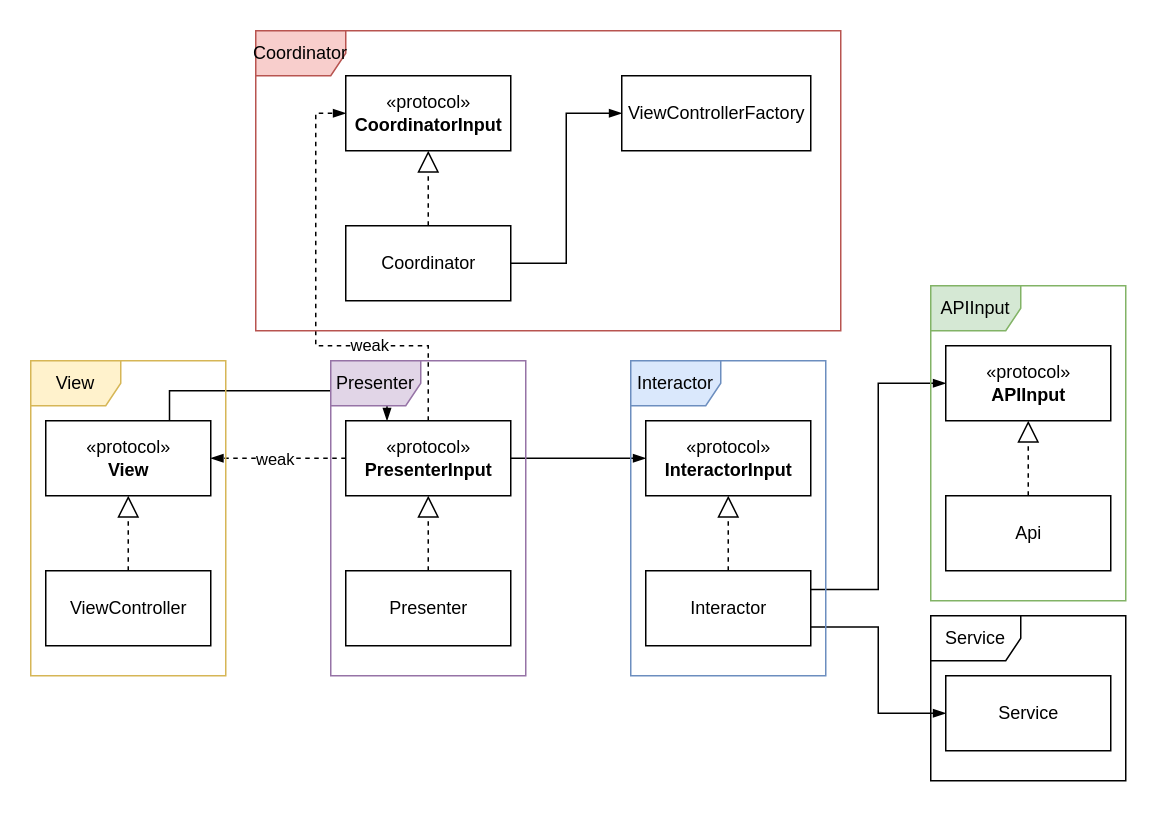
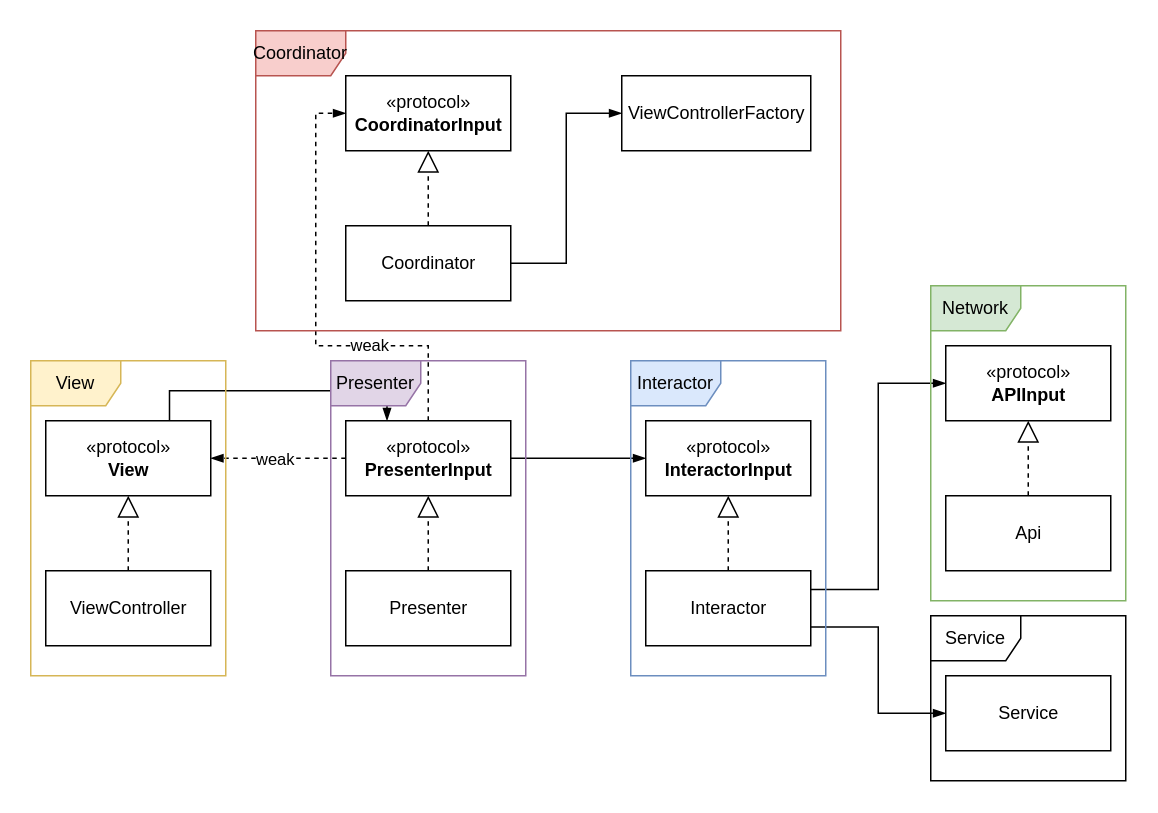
node "APIInput": label "APIInput" -> "Network"
